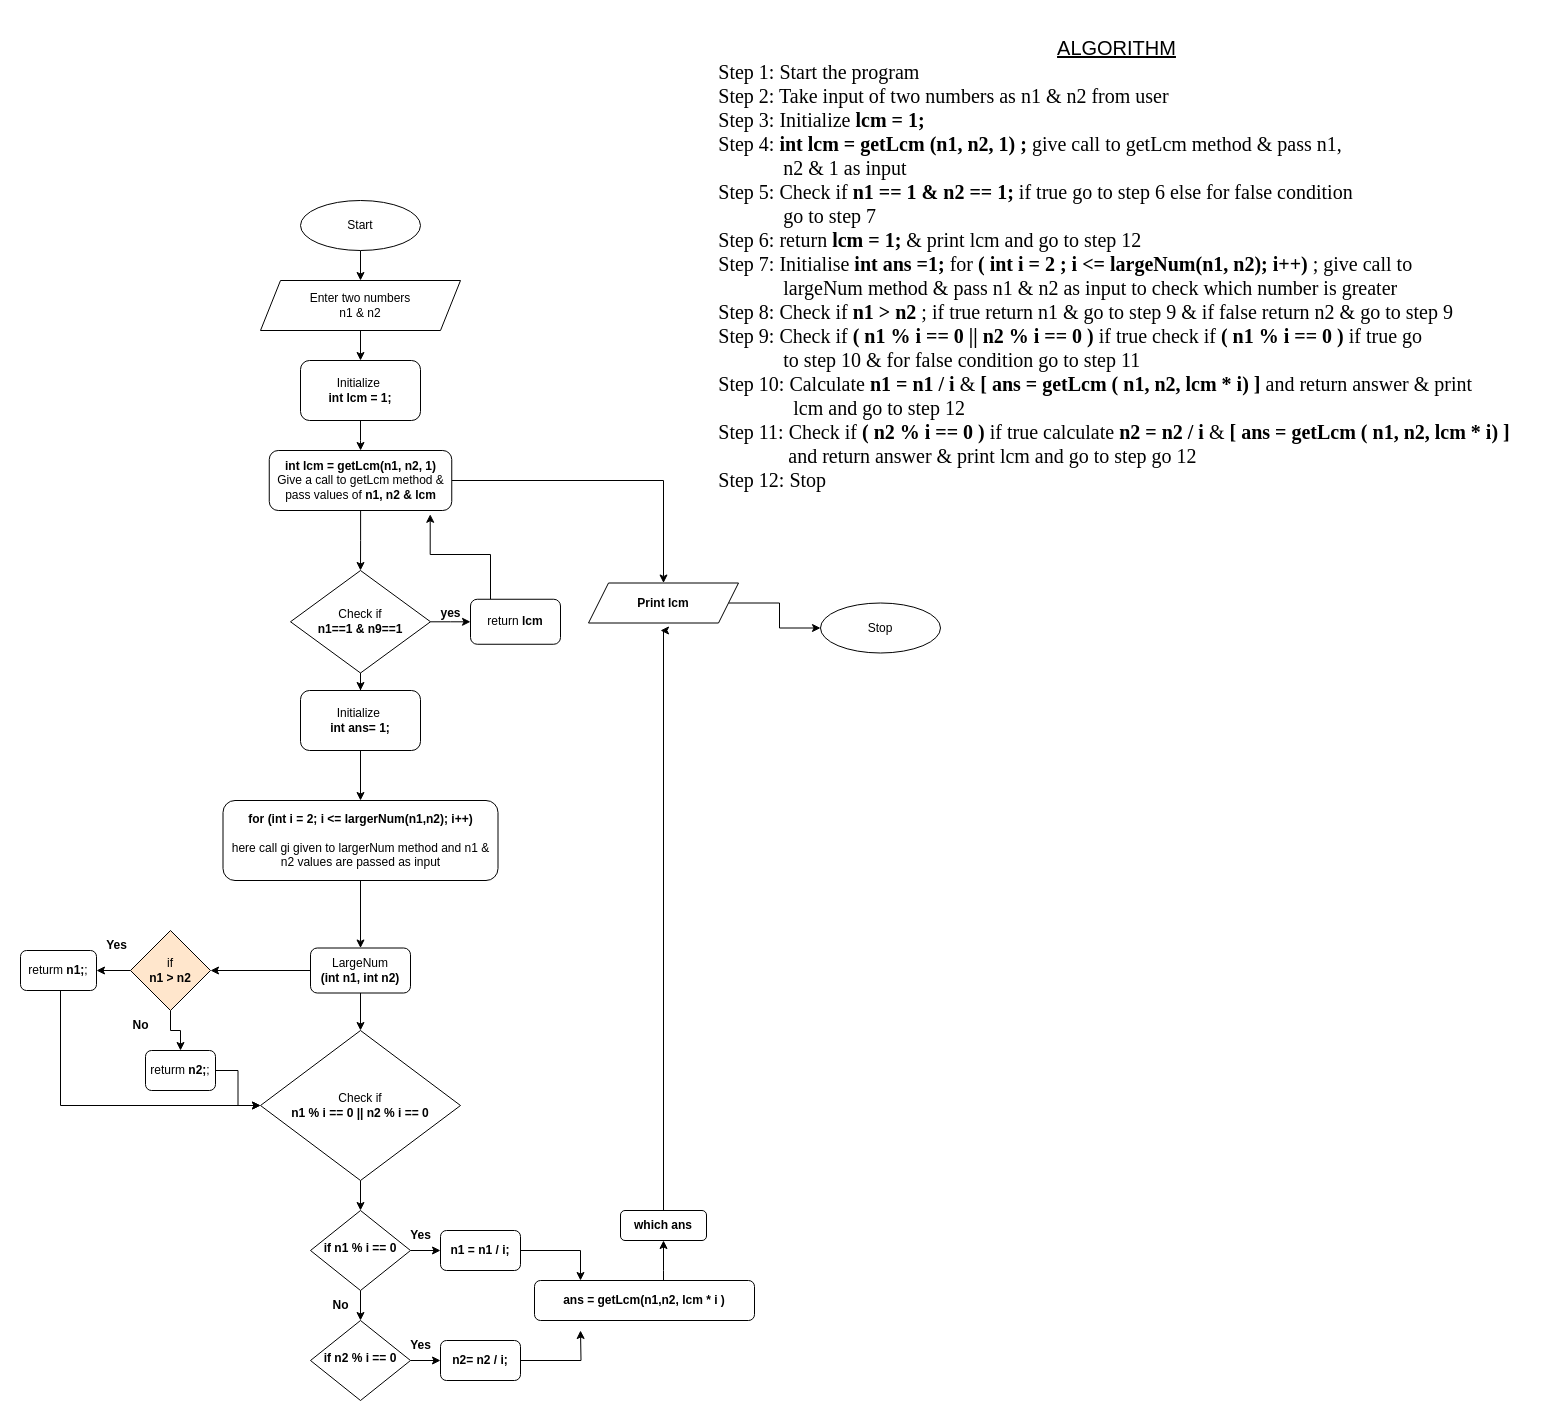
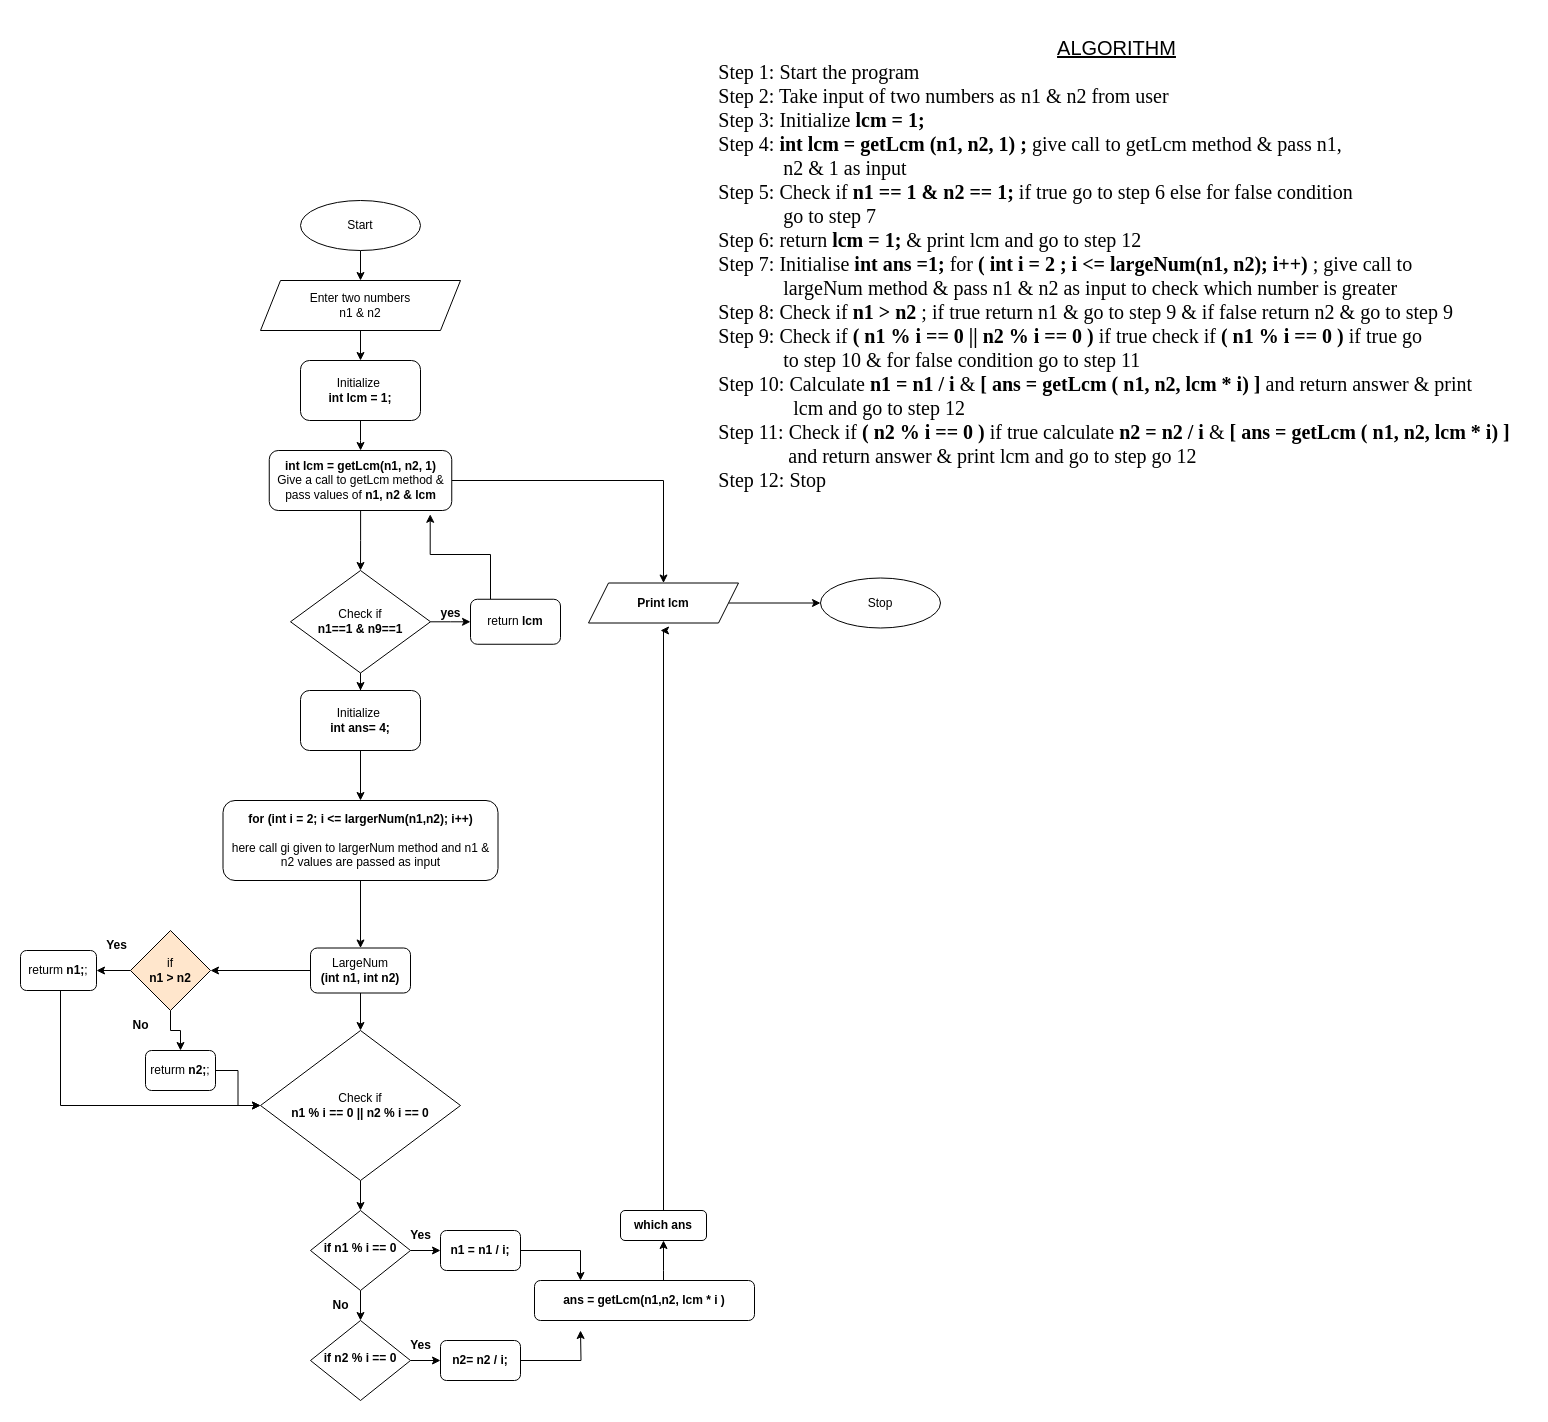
node "Stop": moved (881, 628) -> (881, 603)
node "Initialize int ans= 1;": label "Initialize int ans= 1;" -> "Initialize int ans= 4;"
